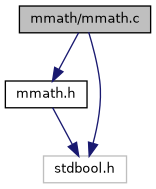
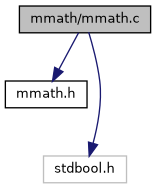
edge "mmath.h" -> "stdbool.h": removed
